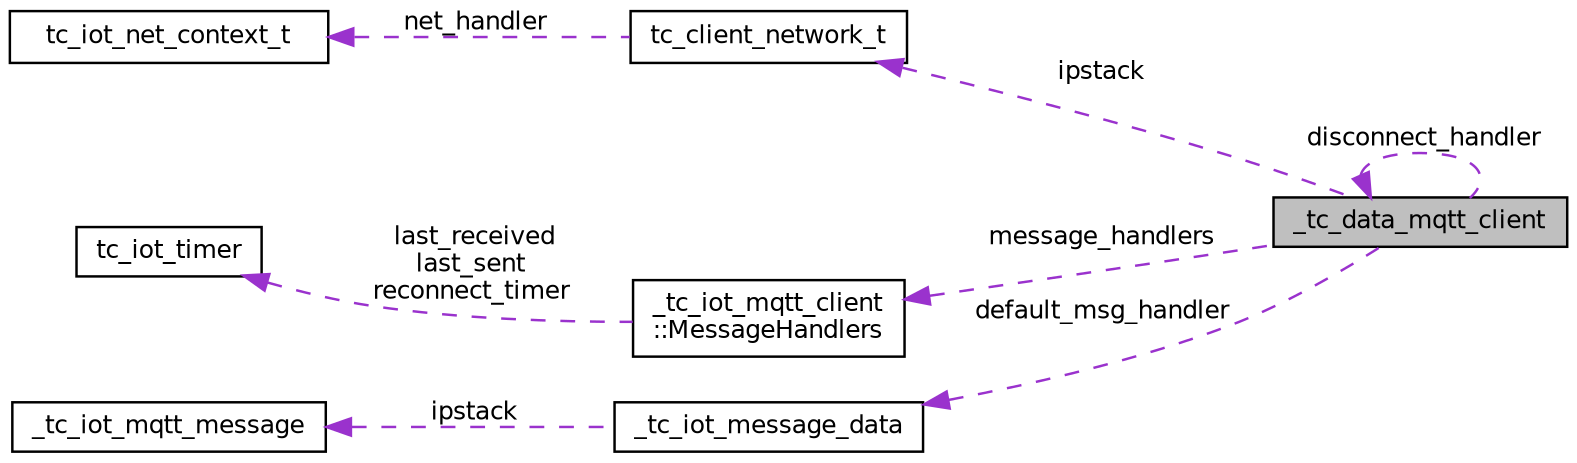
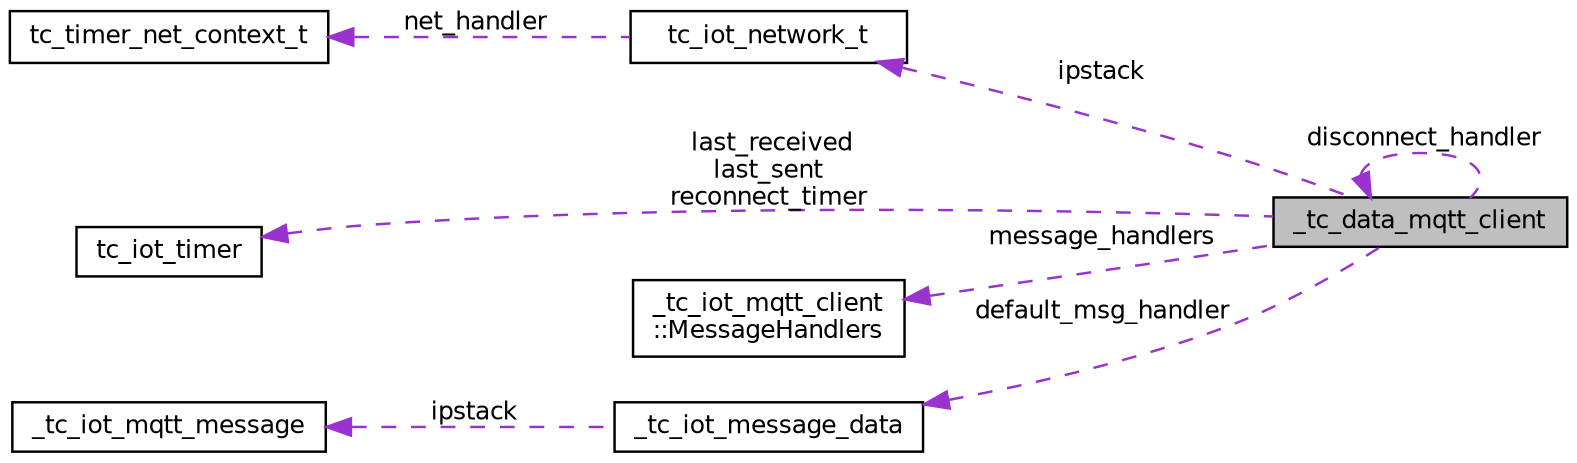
node "tc_iot_net_context_t": label "tc_iot_net_context_t" -> "tc_timer_net_context_t"
node "tc_client_network_t": label "tc_client_network_t" -> "tc_iot_network_t"
edge "_tc_iot_mqtt_client ::MessageHandlers" -> "tc_iot_timer": now "_tc_data_mqtt_client" -> "tc_iot_timer"
